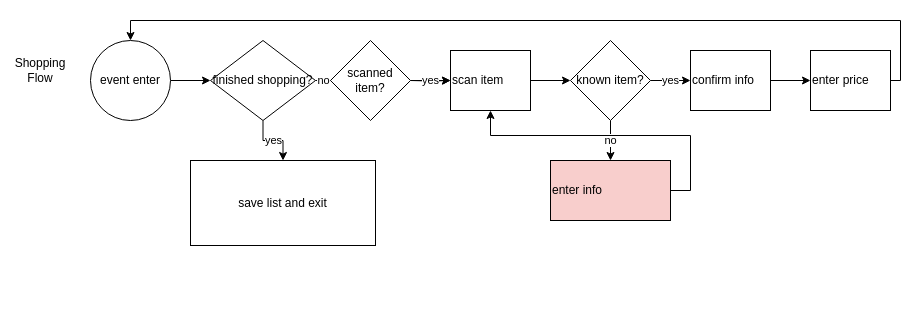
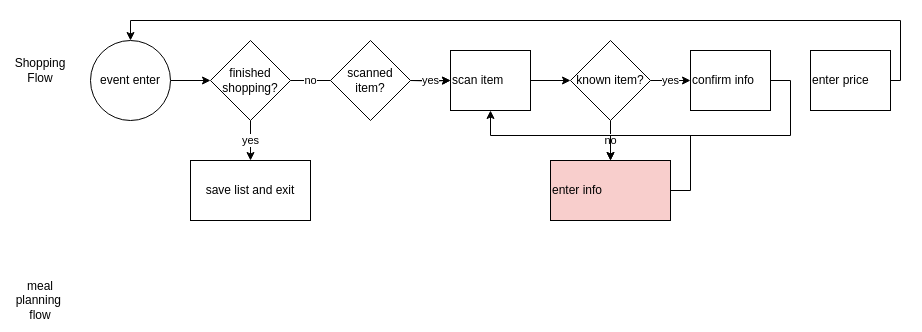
node "finished shopping?": size 105x80 -> 80x80
edge "confirm info" -> "enter price": now "confirm info" -> "enter info"
node "save list and exit": size 185x85 -> 120x60
node "meal planning flow": added
